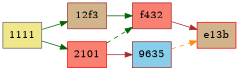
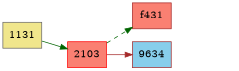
node "12f3": removed
node "f432": label "f432" -> "f431"
node "1111": label "1111" -> "1131"
node "e13b": removed
node "2101": label "2101" -> "2103"
node "9635": label "9635" -> "9634"
